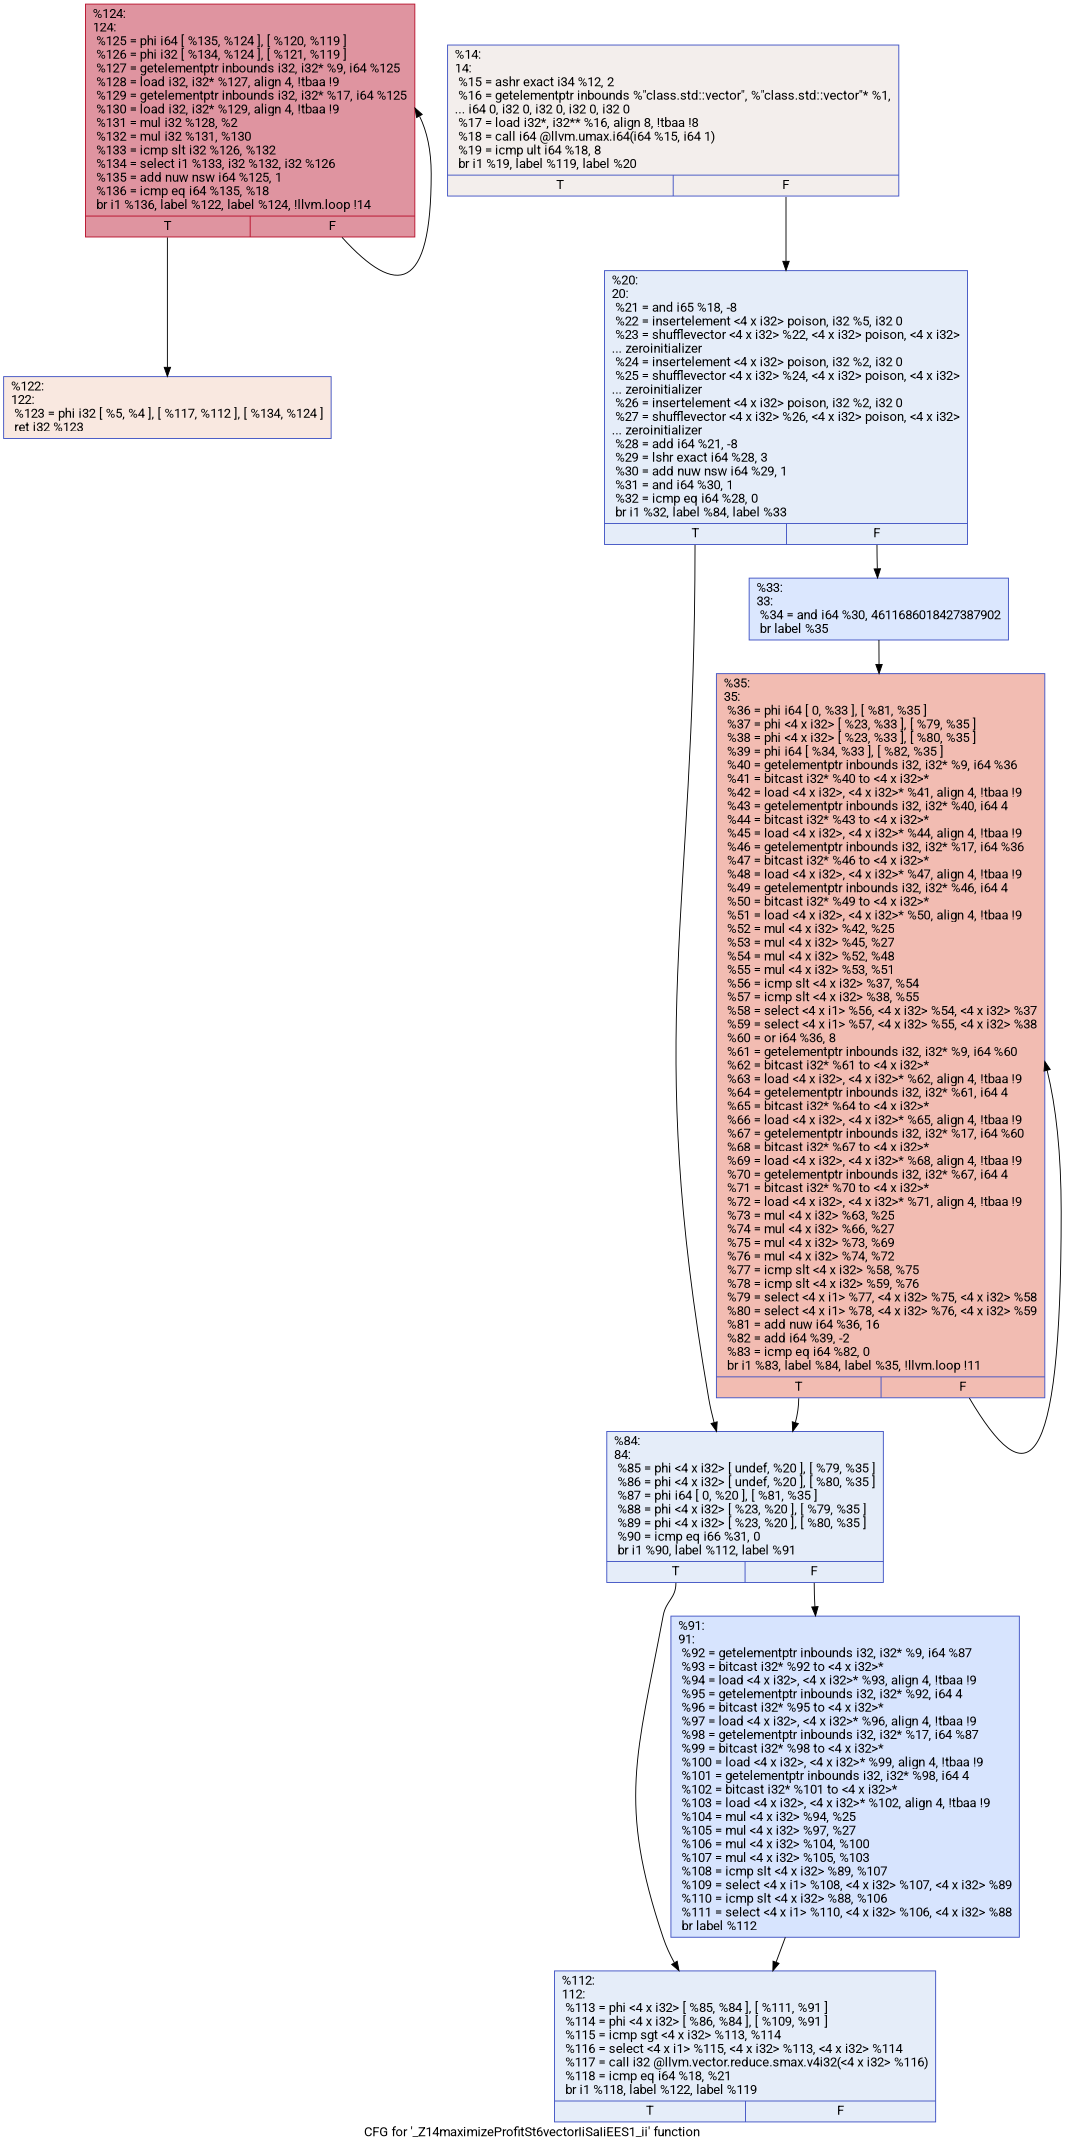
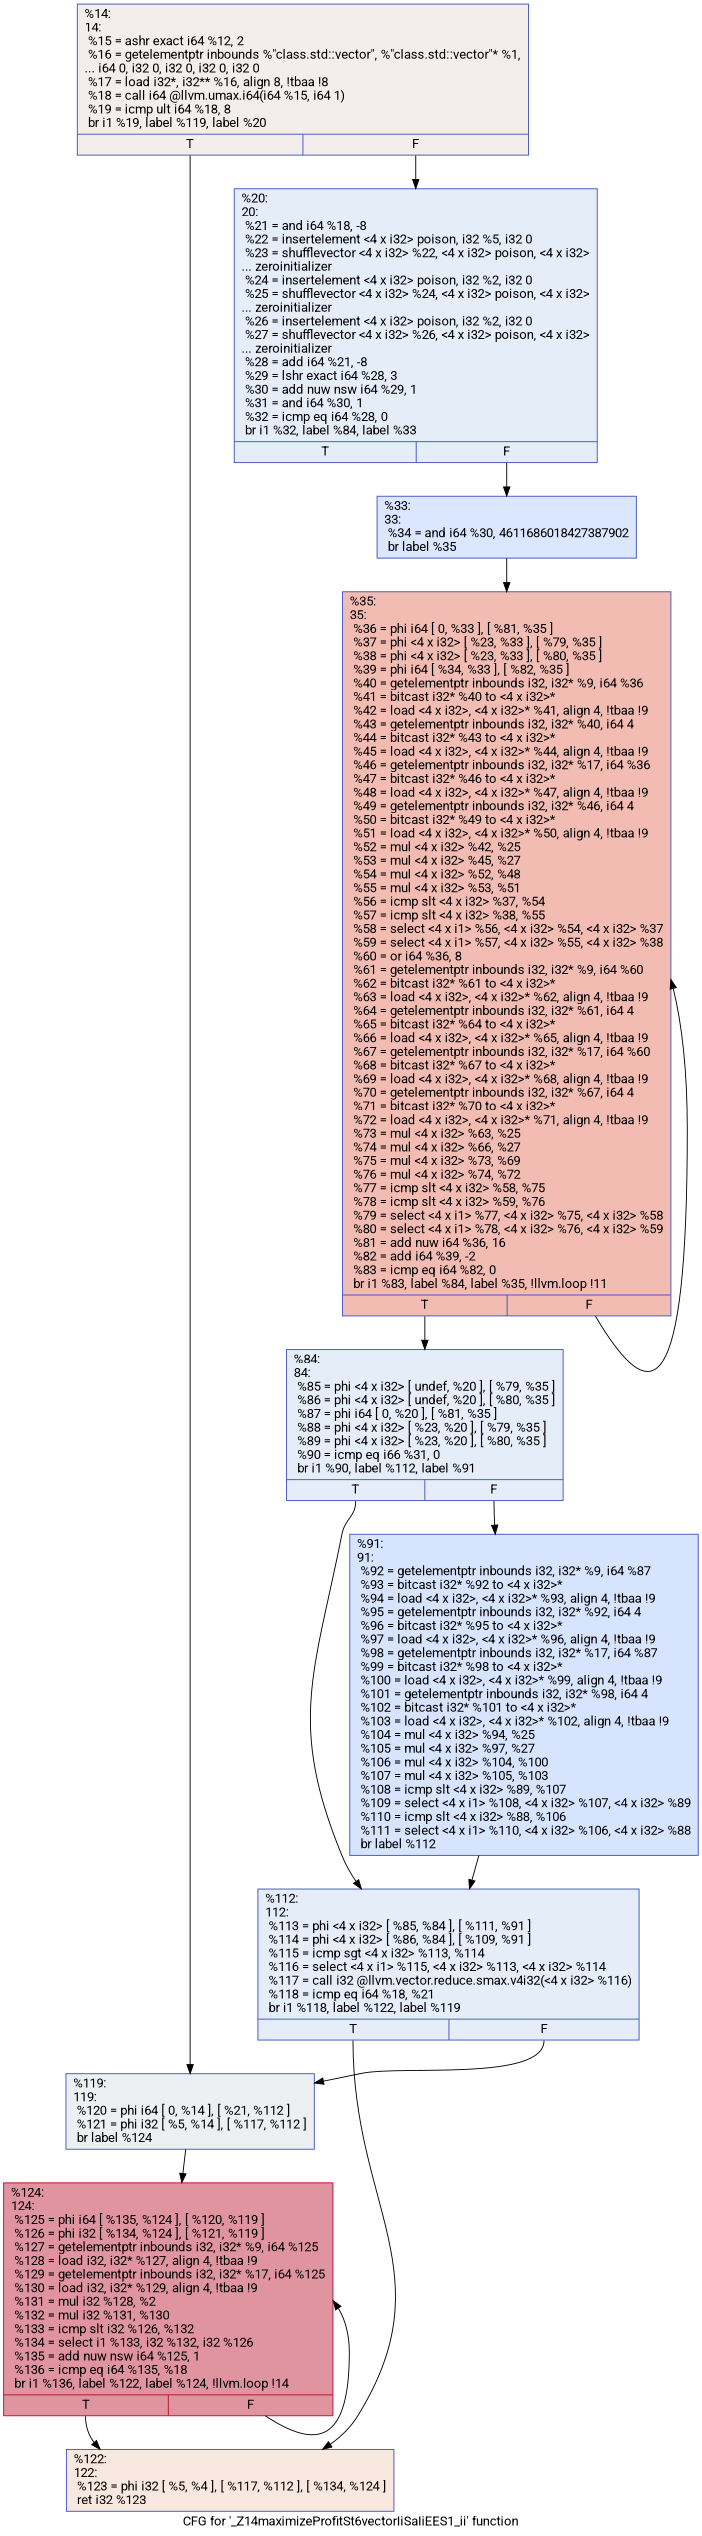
node "%14:": text "%15 = ashr exact i34 %12, 2" -> "%15 = ashr exact i64 %12, 2"
node "%20:": text "%21 = and i65 %18, -8" -> "%21 = and i64 %18, -8"
edge "%20:" -> "%84:": removed
node "%119:": added
edge "%112:" -> "%122:": added
